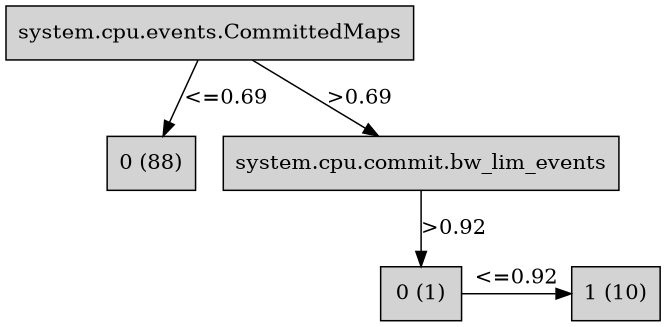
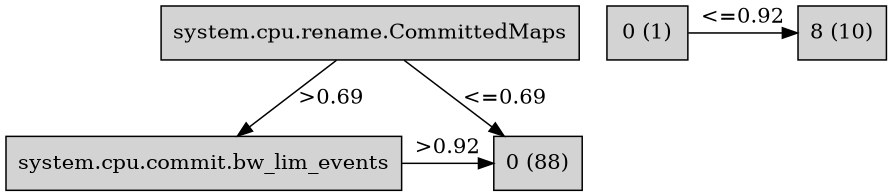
node "system.cpu.events.CommittedMaps": label "system.cpu.events.CommittedMaps" -> "system.cpu.rename.CommittedMaps"
edge "system.cpu.commit.bw_lim_events" -> "0 (1)": now "system.cpu.commit.bw_lim_events" -> "0 (88)"
node "1 (10)": label "1 (10)" -> "8 (10)"
